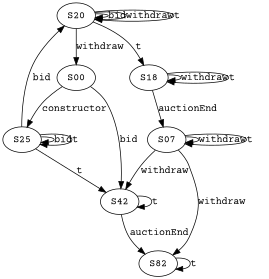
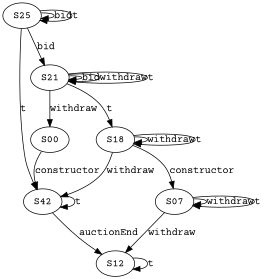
node "S20": label "S20" -> "S21"
edge "S00" -> "S25": removed, label "constructor"
edge "S18" -> "S07": label "auctionEnd" -> "constructor"
edge "S00" -> "S42": label "bid" -> "constructor"
edge "S07" -> "S42": now "S18" -> "S42"
node "S82": label "S82" -> "S12"
